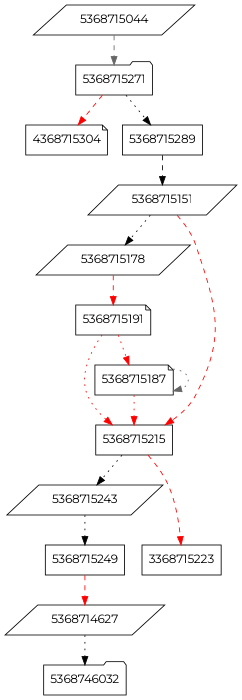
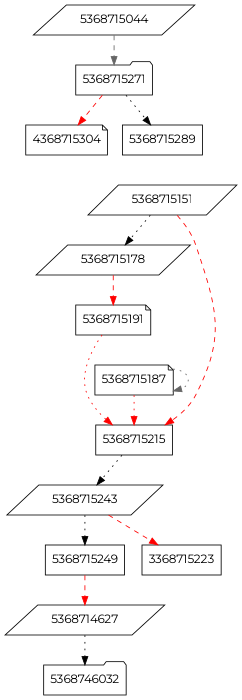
edge "5368715289" -> "5368715151": removed
edge "5368715191" -> "5368715187": removed
edge "5368715215" -> "3368715223": now "5368715243" -> "3368715223"
